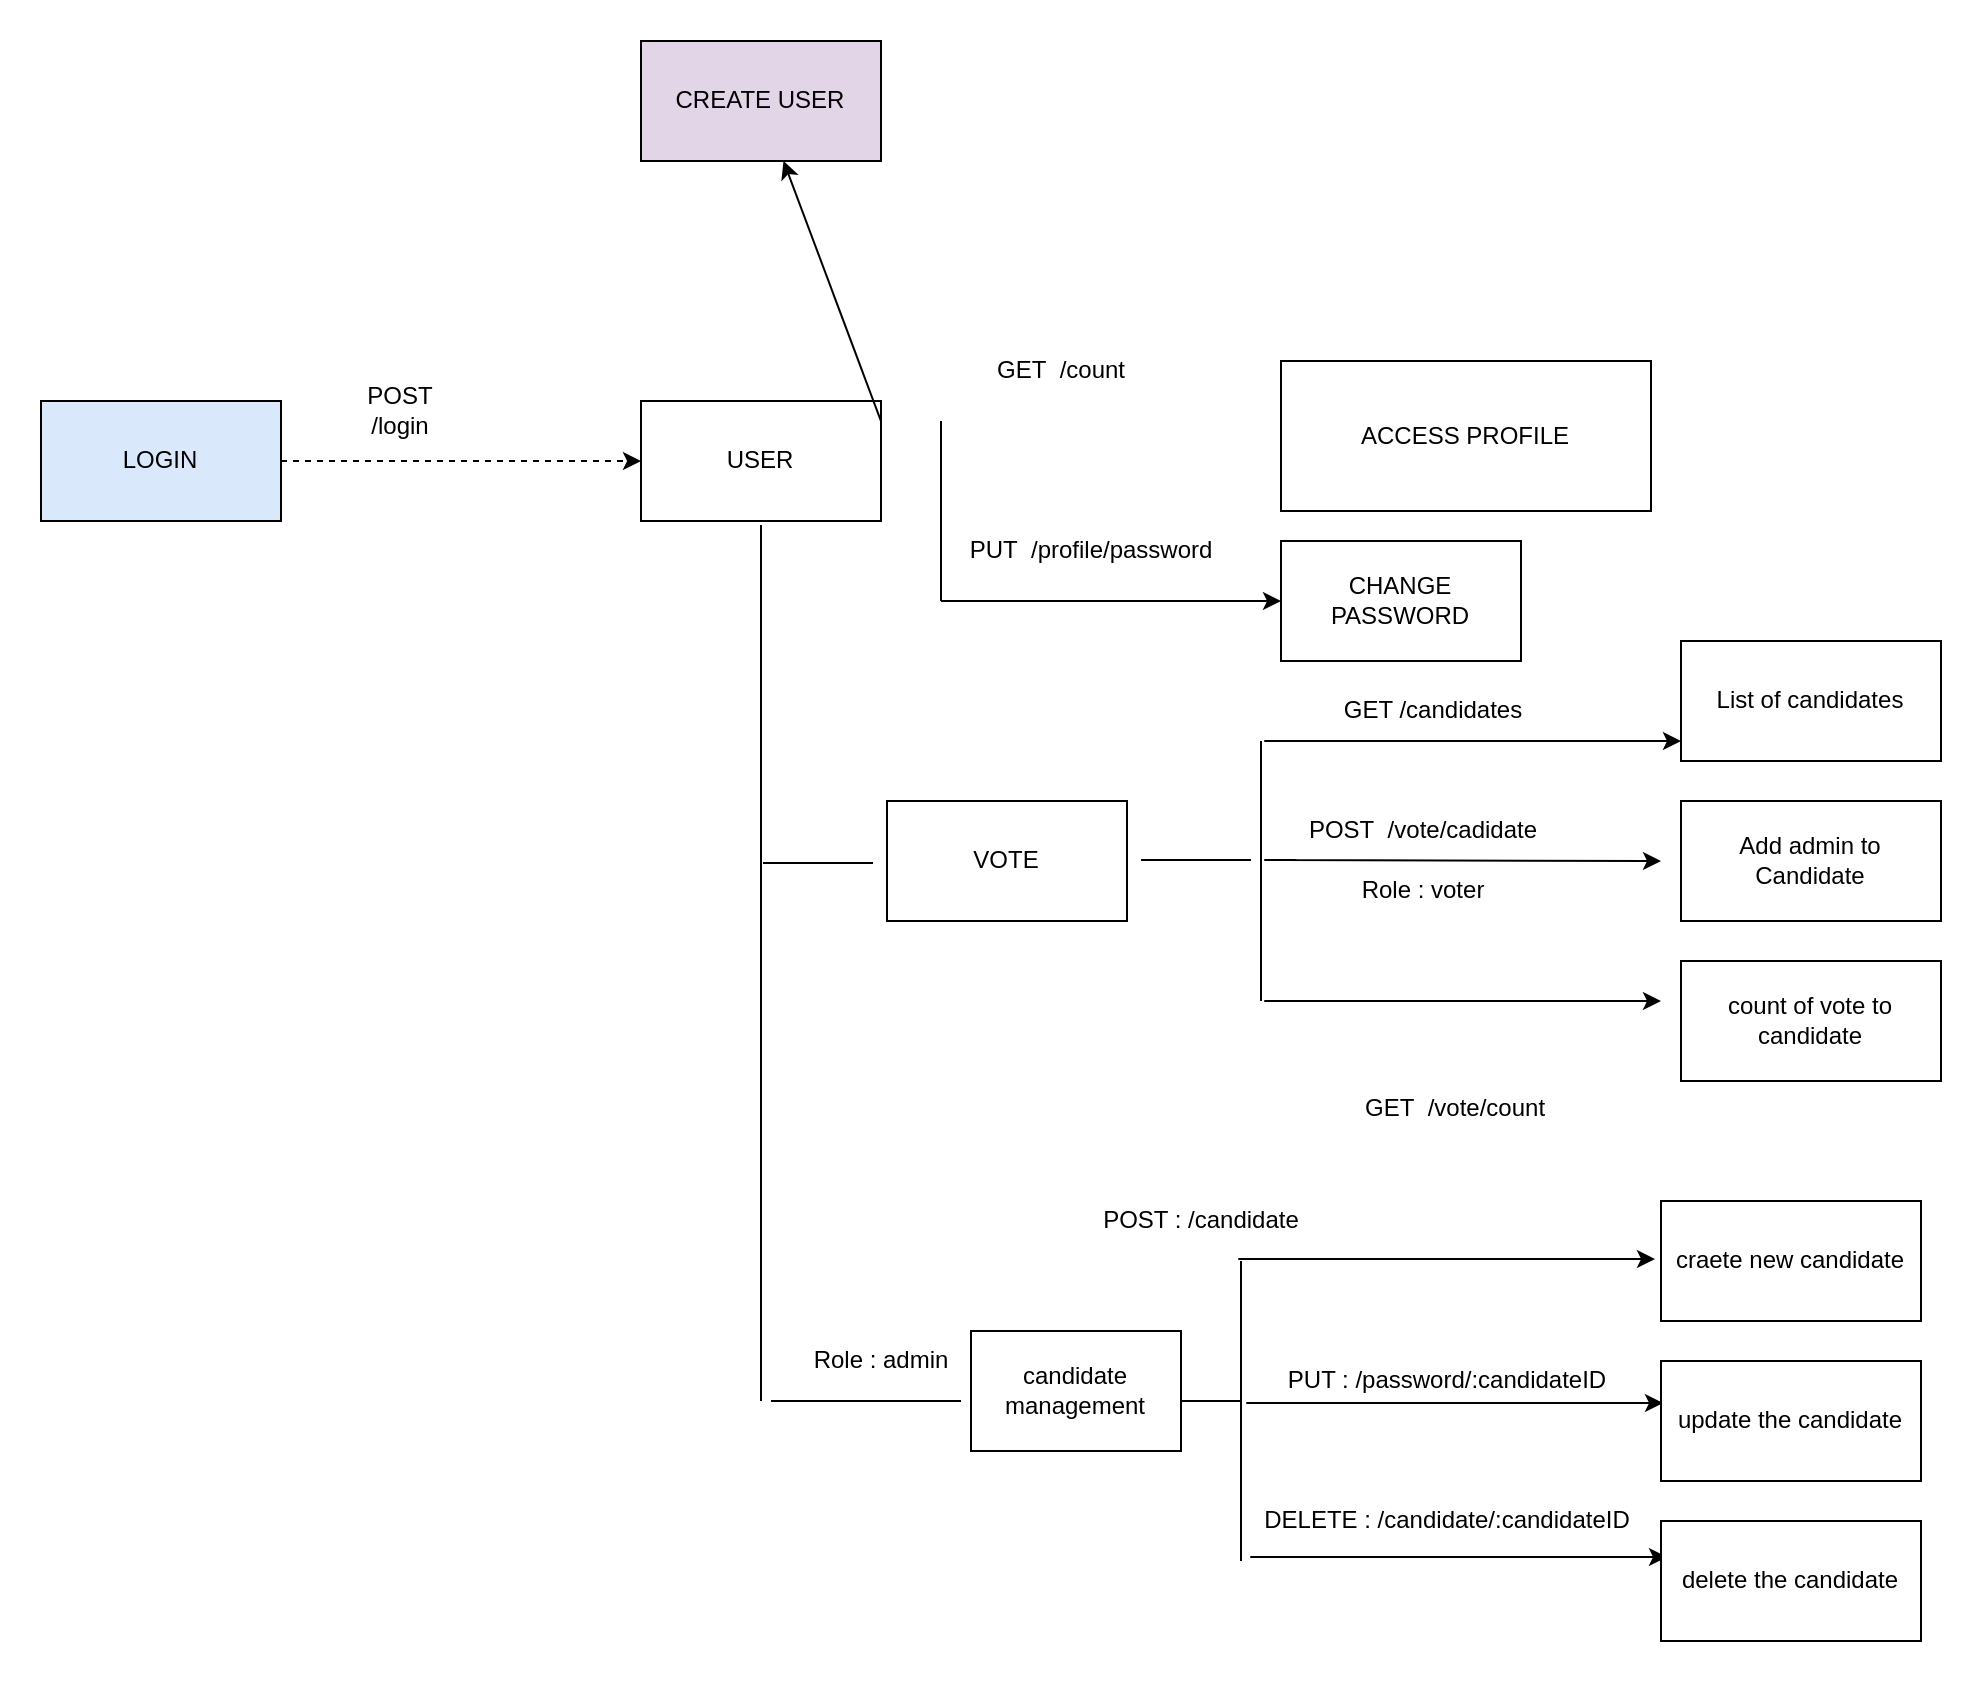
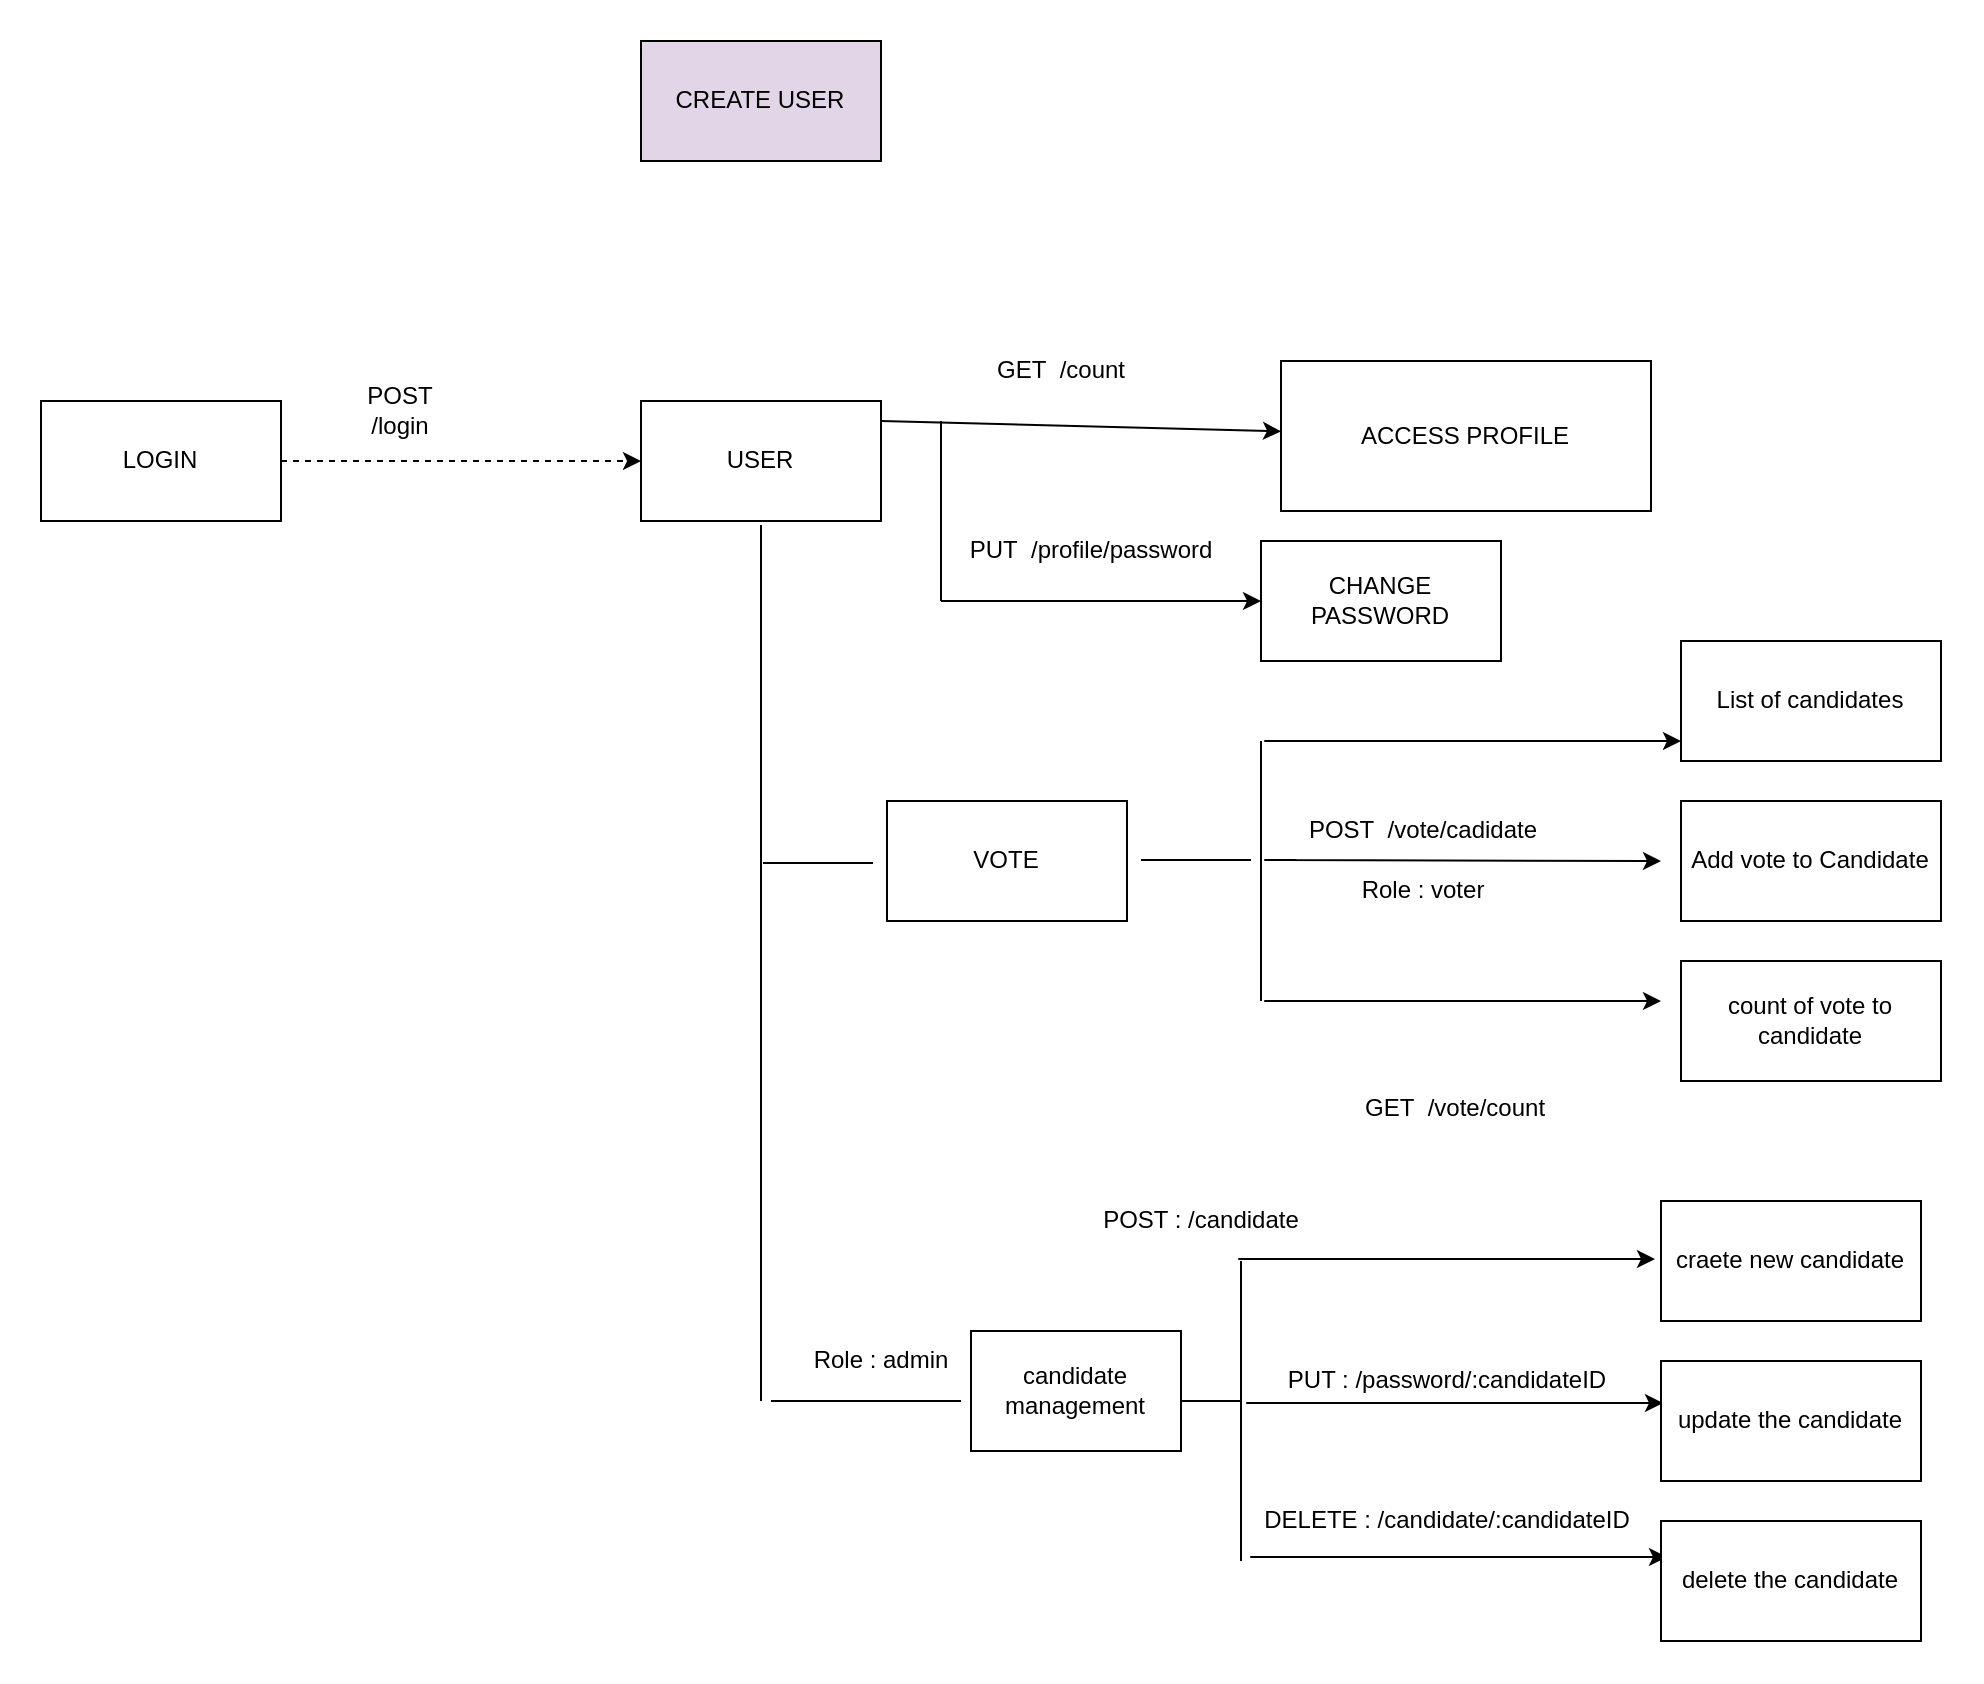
edge "USER" -> "CREATE USER": now "USER" -> "ACCESS PROFILE"
node "LOGIN": fillcolor #dae8fc -> #ffffff
node "CHANGE PASSWORD": moved (1401, 601) -> (1381, 601)
node "GET /candidates": removed
node "Add admin to Candidate": label "Add admin to Candidate" -> "Add vote to Candidate"
